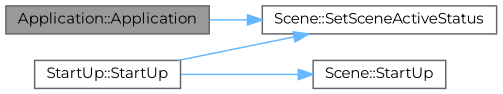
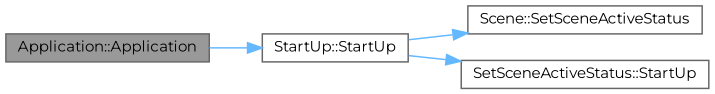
edge "Application::Application" -> "Scene::SetSceneActiveStatus": now "Application::Application" -> "StartUp::StartUp"
node "Scene::StartUp": label "Scene::StartUp" -> "SetSceneActiveStatus::StartUp"
